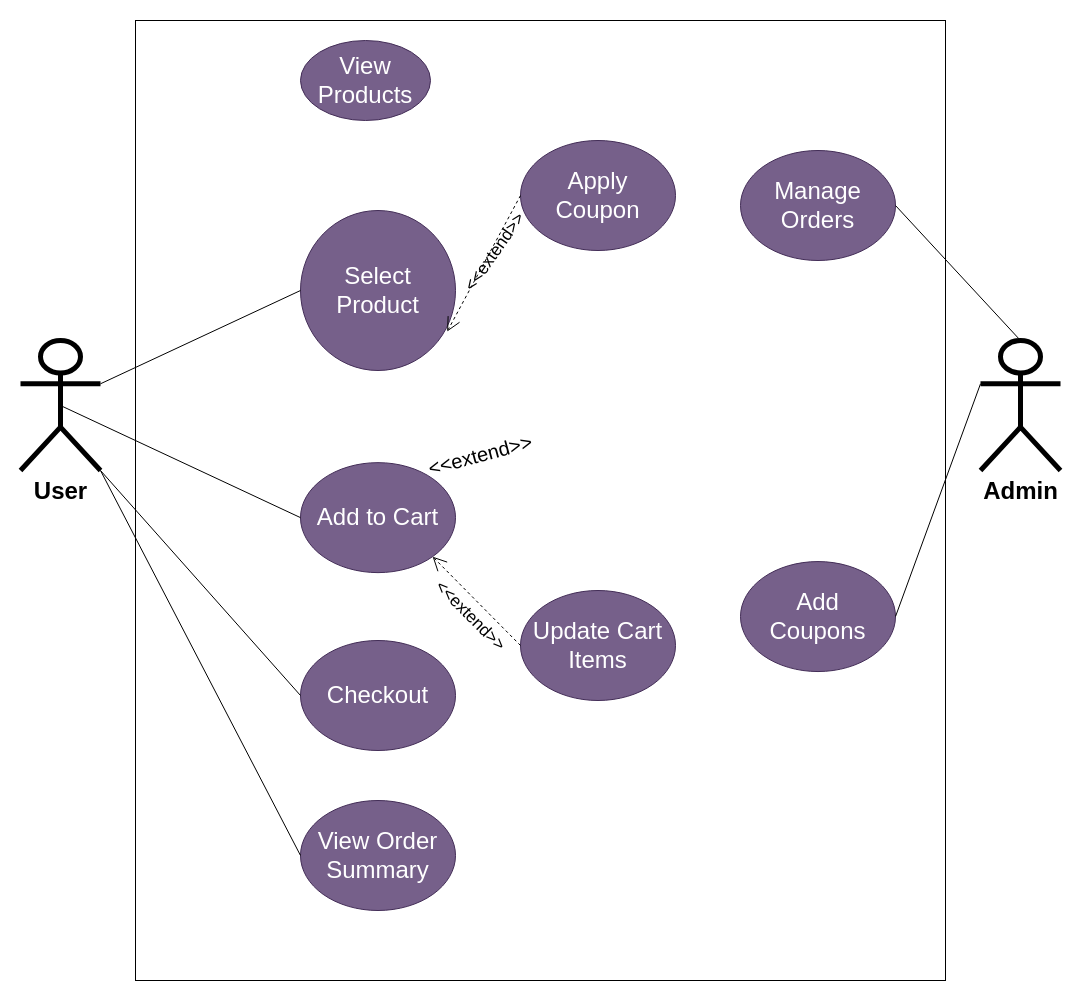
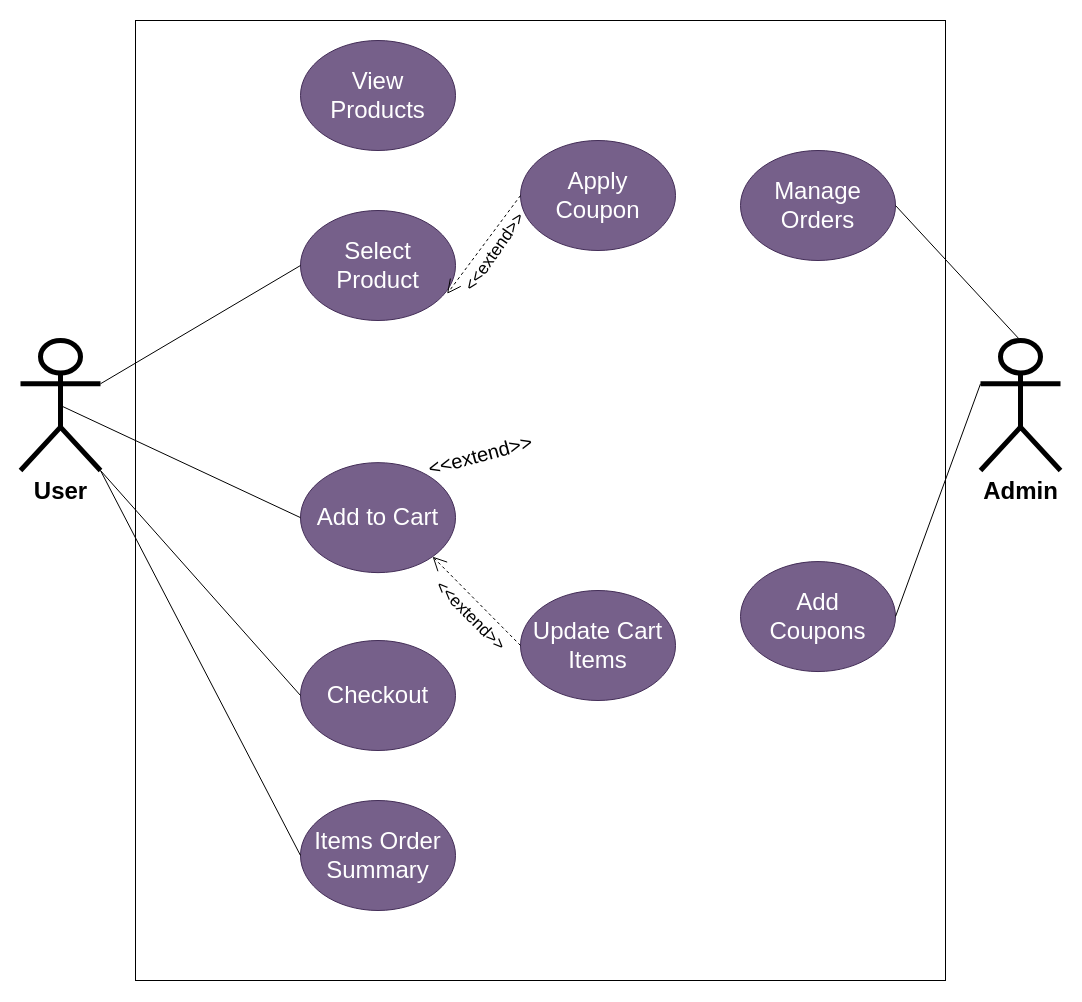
node "View Products": size 130x80 -> 155x110
node "Select Product": size 155x160 -> 155x110
node "View Order Summary": label "View Order Summary" -> "Items Order Summary"
